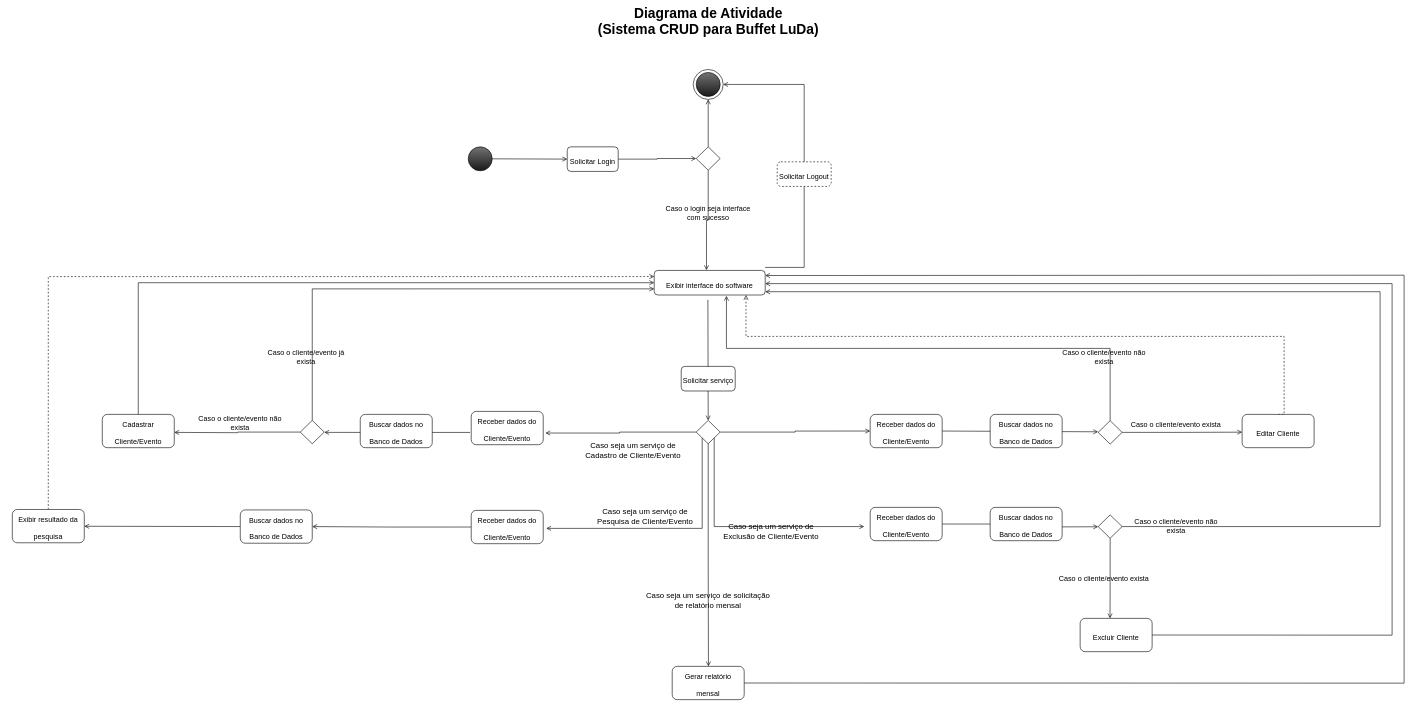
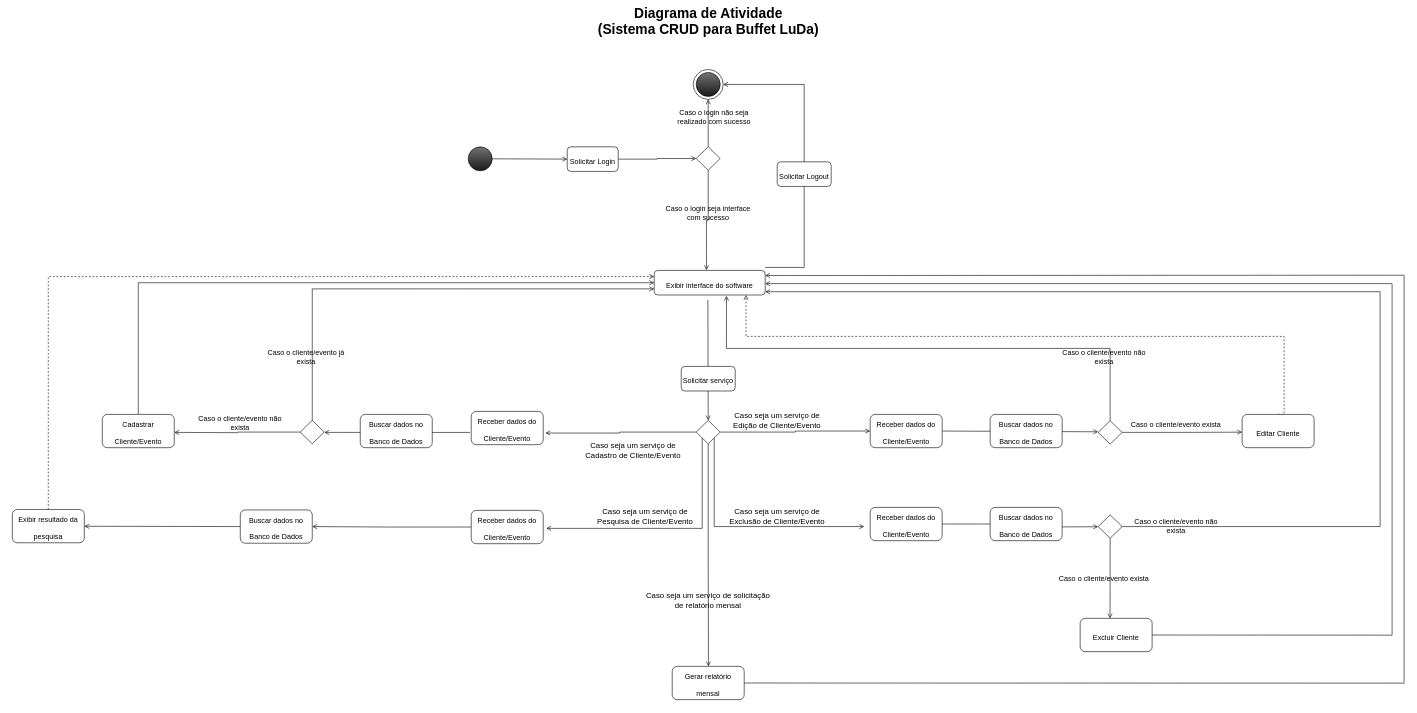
node "Caso o login não seja realizado com sucesso": added
node "Solicitar Logout": style dashed -> solid
node "Caso seja um serviço de Edição de Cliente/Evento": added
node "Caso seja um serviço de Exclusão de Cliente/Evento": moved (771, 531) -> (777, 516)
